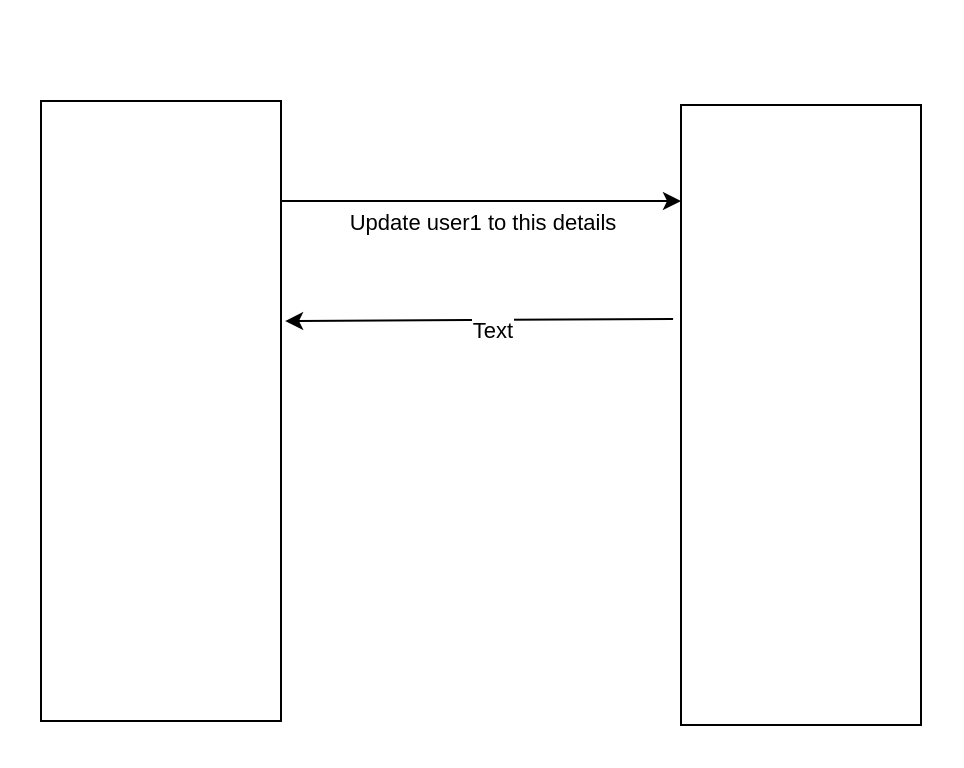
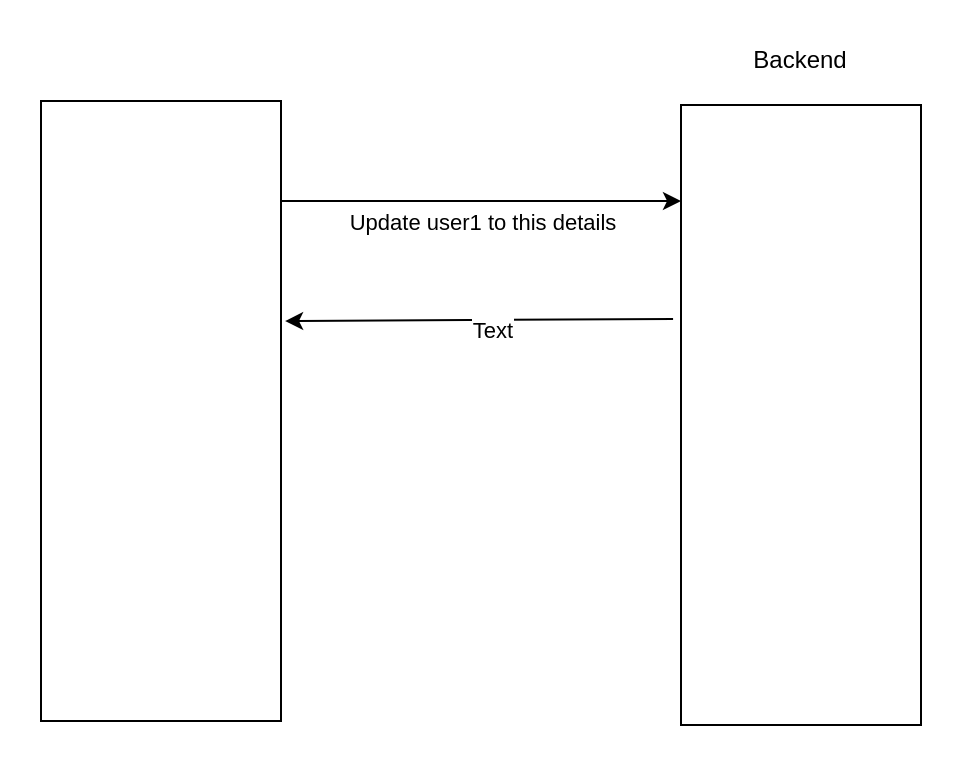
node "Backend": added
